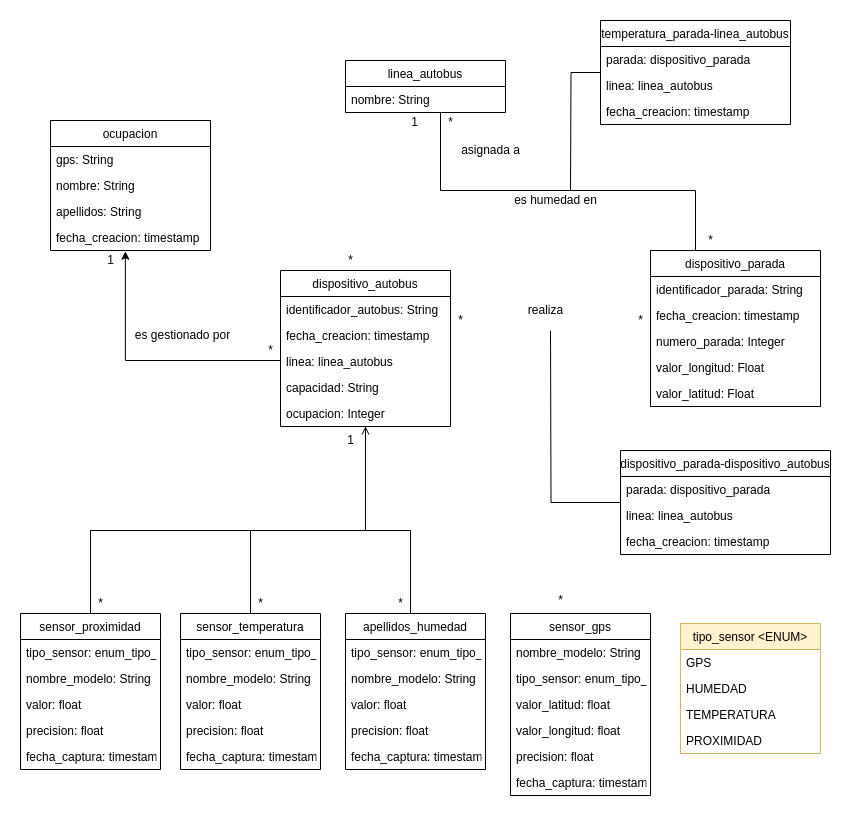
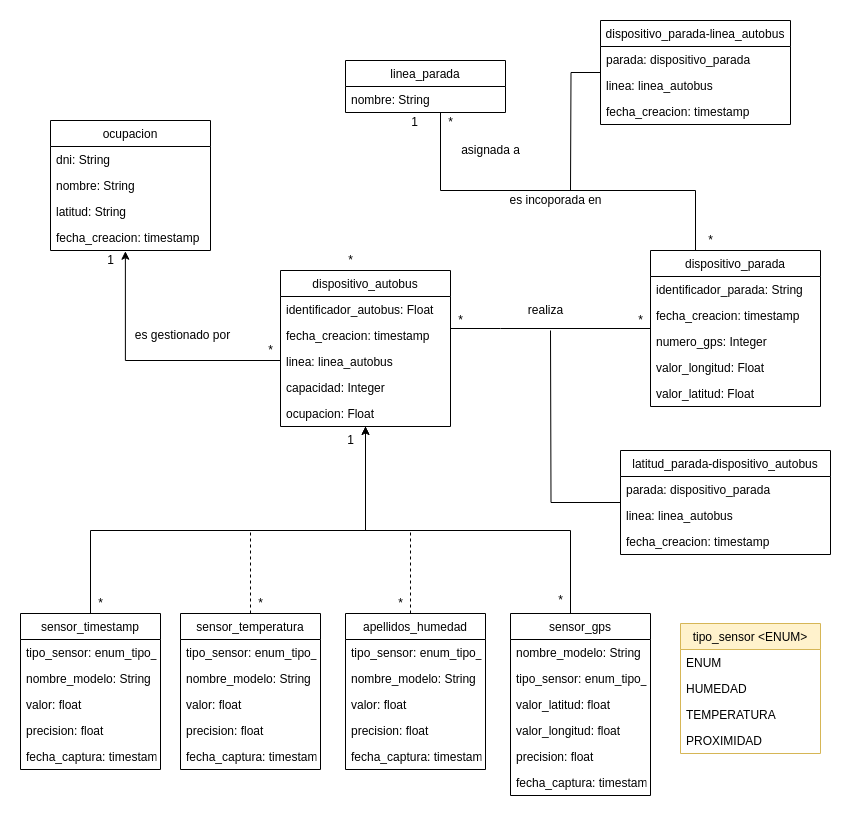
node "temperatura_parada-linea_autobus": label "temperatura_parada-linea_autobus" -> "dispositivo_parada-linea_autobus"
node "linea_autobus": label "linea_autobus" -> "linea_parada"
node "gps: String": label "gps: String" -> "dni: String"
node "es humedad en": label "es humedad en" -> "es incoporada en"
node "apellidos: String": label "apellidos: String" -> "latitud: String"
node "identificador_autobus: String": label "identificador_autobus: String" -> "identificador_autobus: Float"
edge "dispositivo_parada" -- "dispositivo_autobus": added
node "numero_parada: Integer": label "numero_parada: Integer" -> "numero_gps: Integer"
node "capacidad: String": label "capacidad: String" -> "capacidad: Integer"
node "ocupacion: Integer": label "ocupacion: Integer" -> "ocupacion: Float"
node "dispositivo_parada-dispositivo_autobus": label "dispositivo_parada-dispositivo_autobus" -> "latitud_parada-dispositivo_autobus"
edge "sensor_gps" -> "dispositivo_autobus": added
edge "dispositivo_autobus" -- "sensor_temperatura": style solid -> dashed
edge "dispositivo_autobus" -- "apellidos_humedad": style solid -> dashed
node "sensor_proximidad": label "sensor_proximidad" -> "sensor_timestamp"
node "GPS": label "GPS" -> "ENUM"
